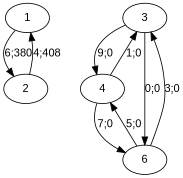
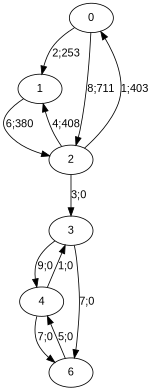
node "0": added
edge "3" -> "6": label "0;0" -> "7;0"
edge "6" -> "3": now "2" -> "3"
